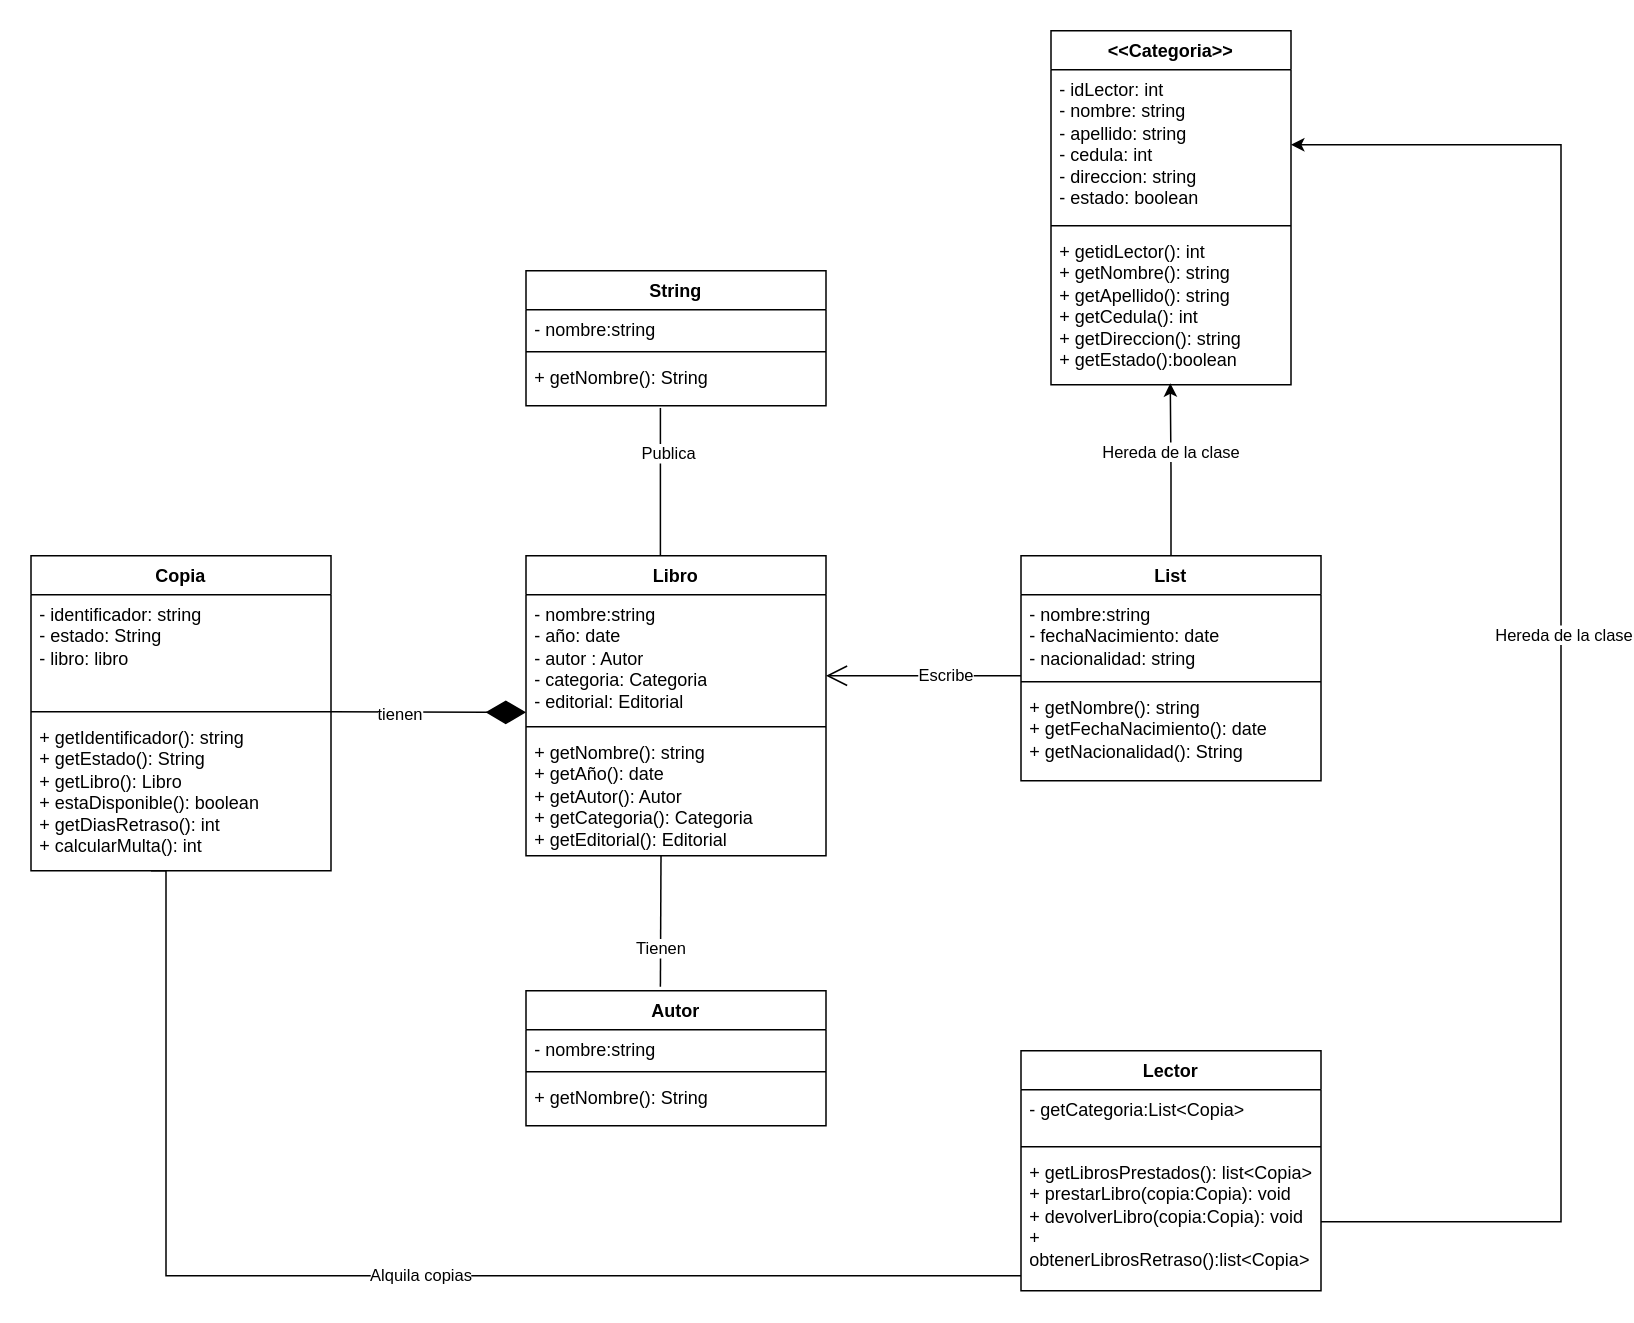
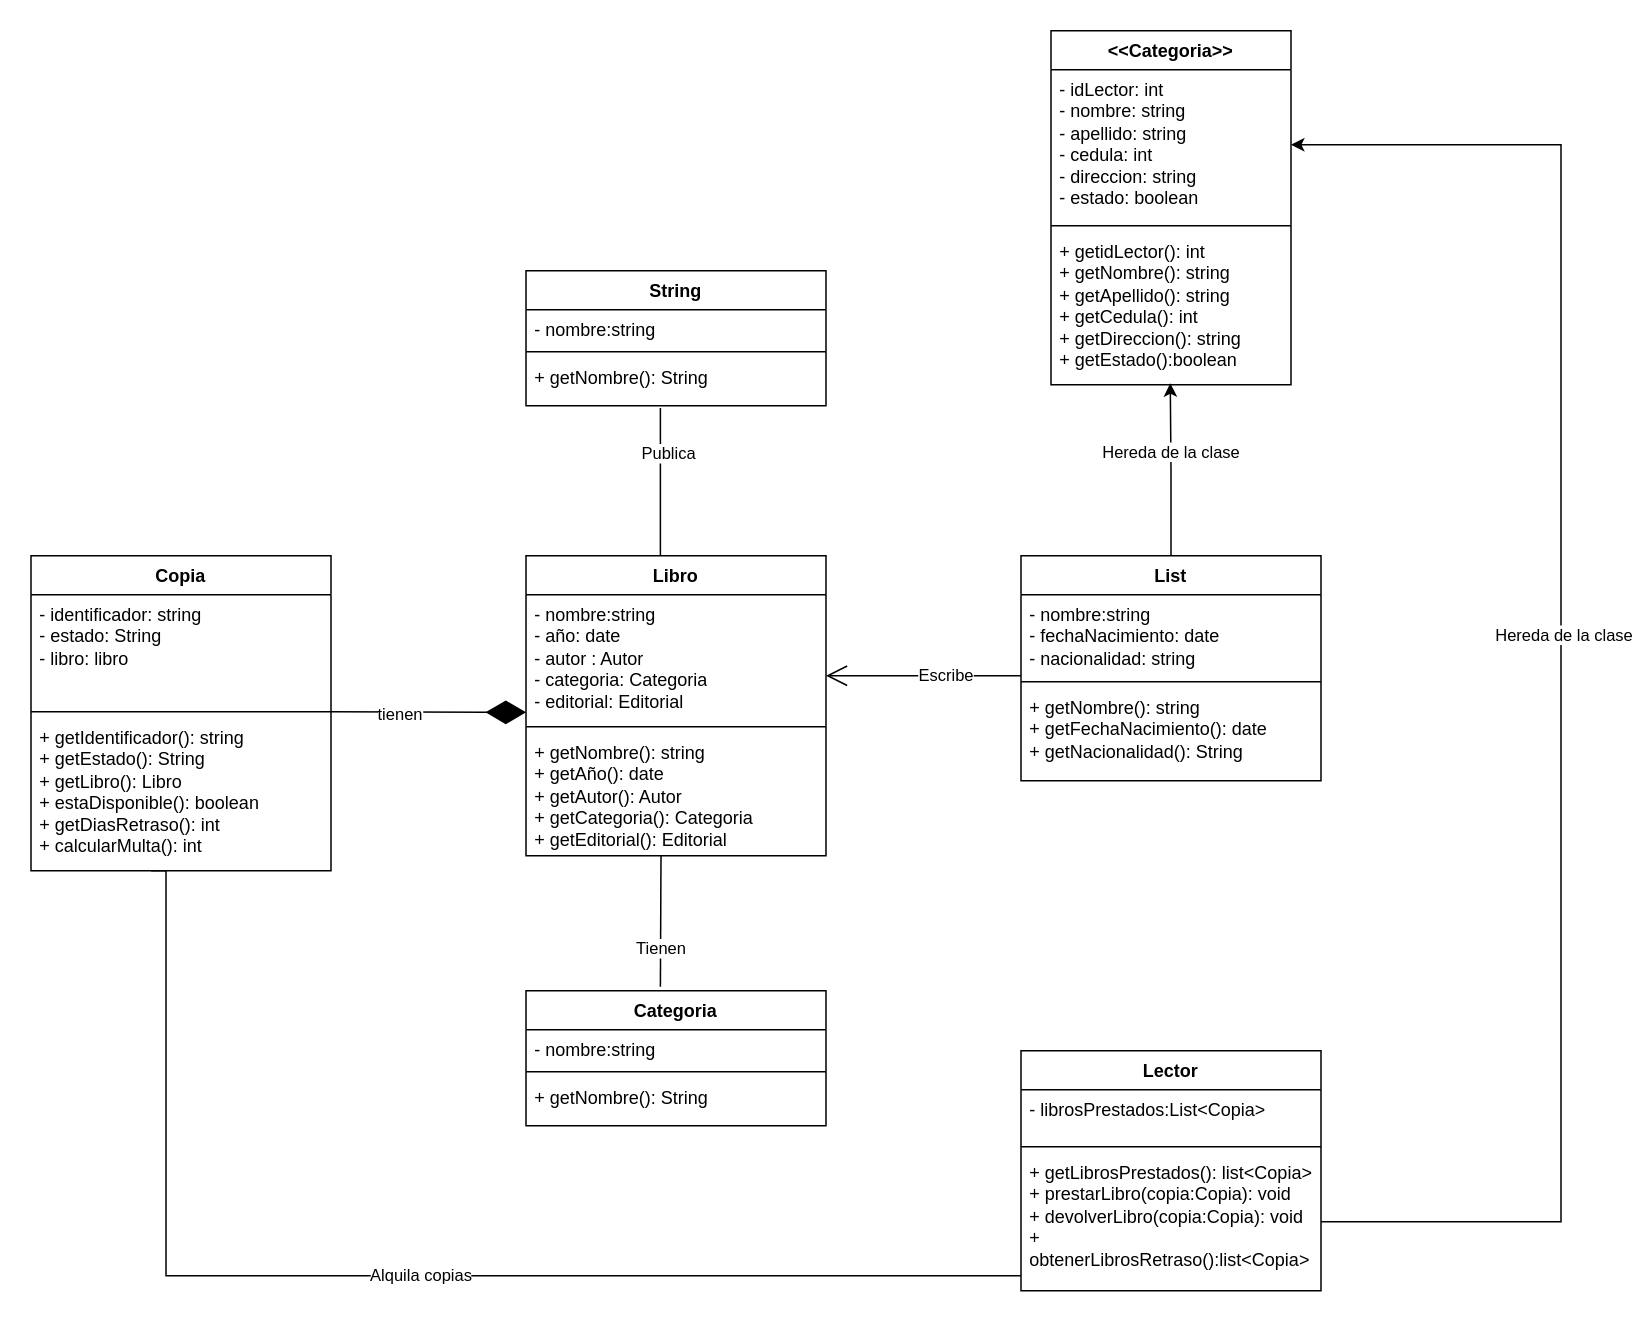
node "Autor": label "Autor" -> "Categoria"
node "- getCategoria:List<Copia>": label "- getCategoria:List<Copia>" -> "- librosPrestados:List<Copia>"
